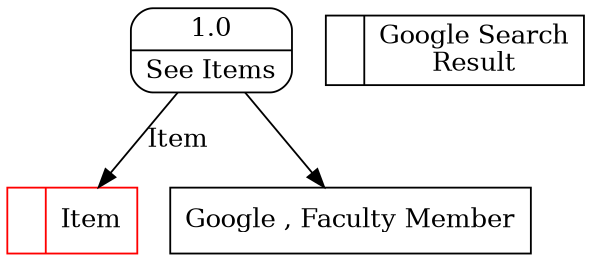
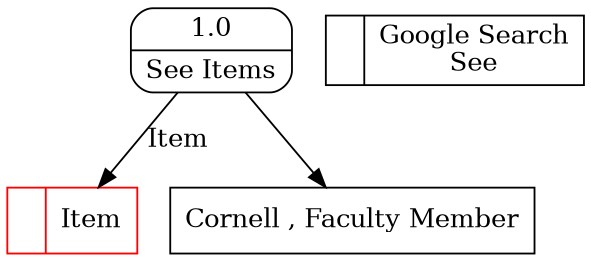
node "Google Search": text "Result" -> "See"
node "Google , Faculty Member": label "Google , Faculty Member" -> "Cornell , Faculty Member"
